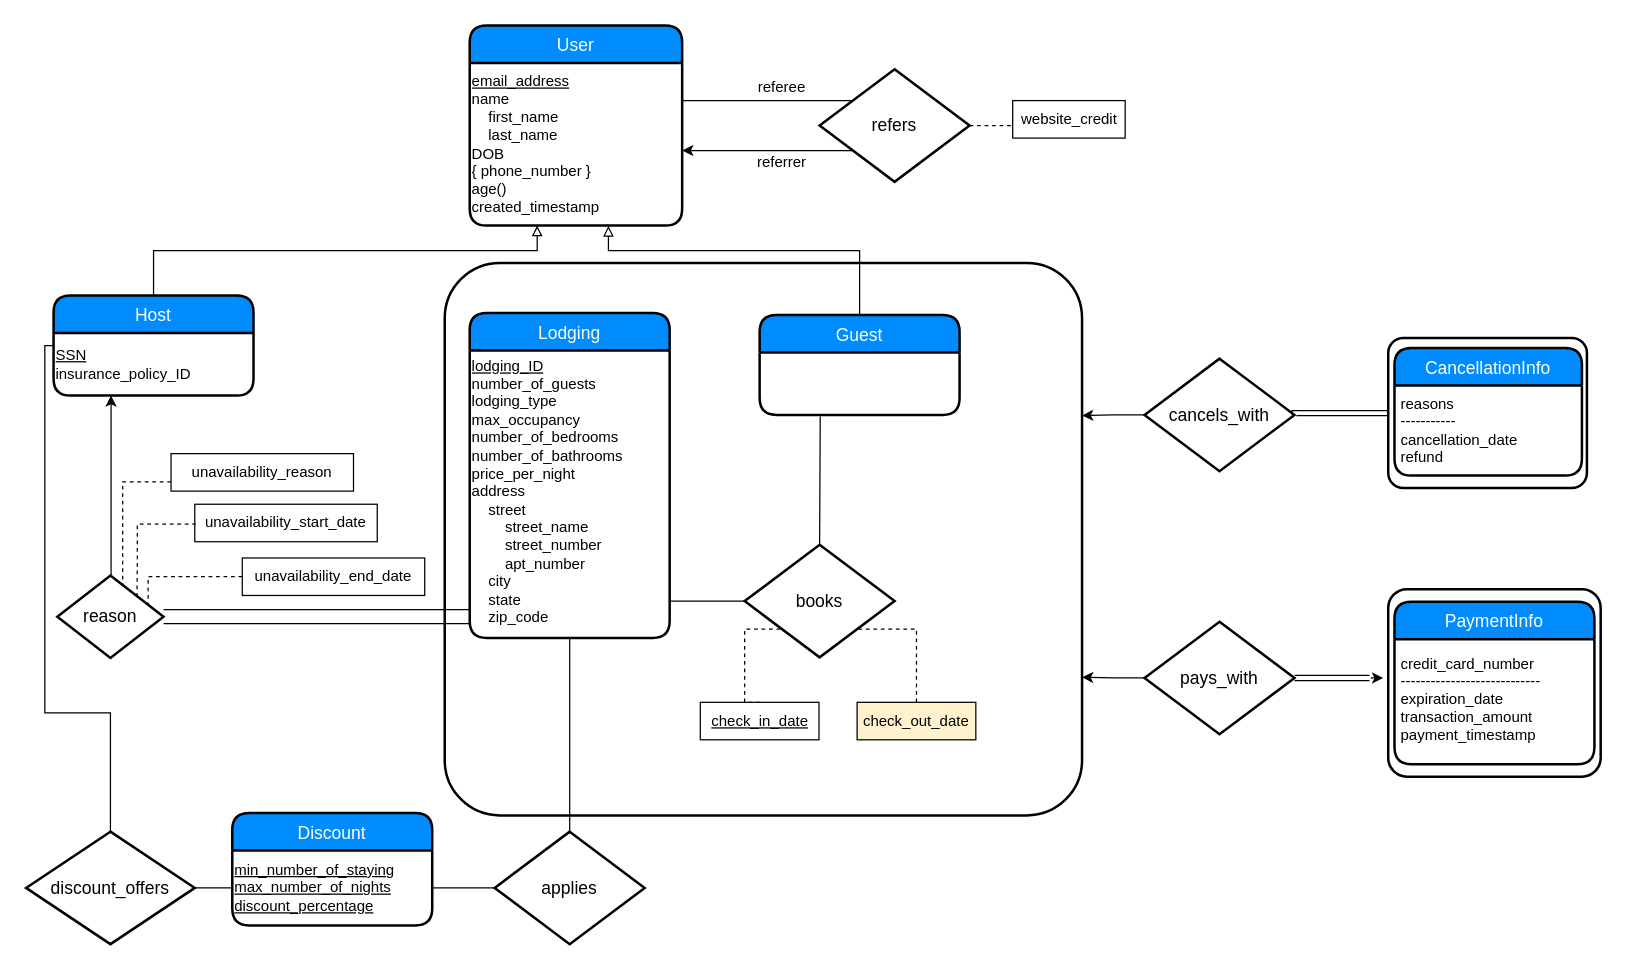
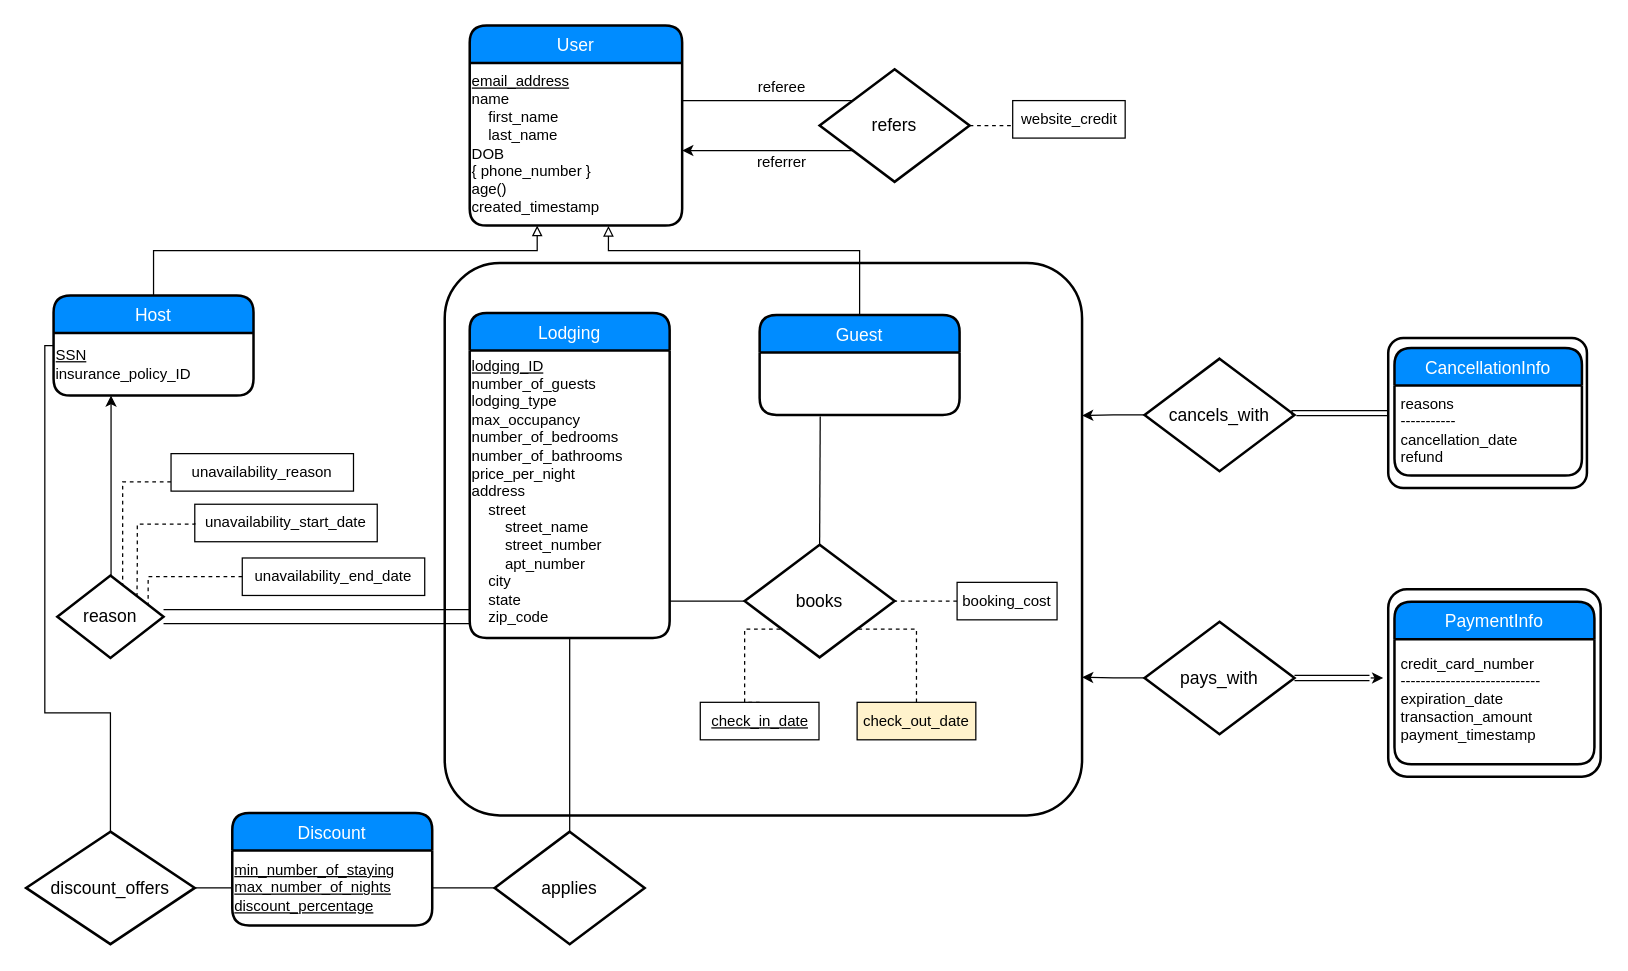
edge "books" -- "booking_cost": added
node "booking_cost": added
